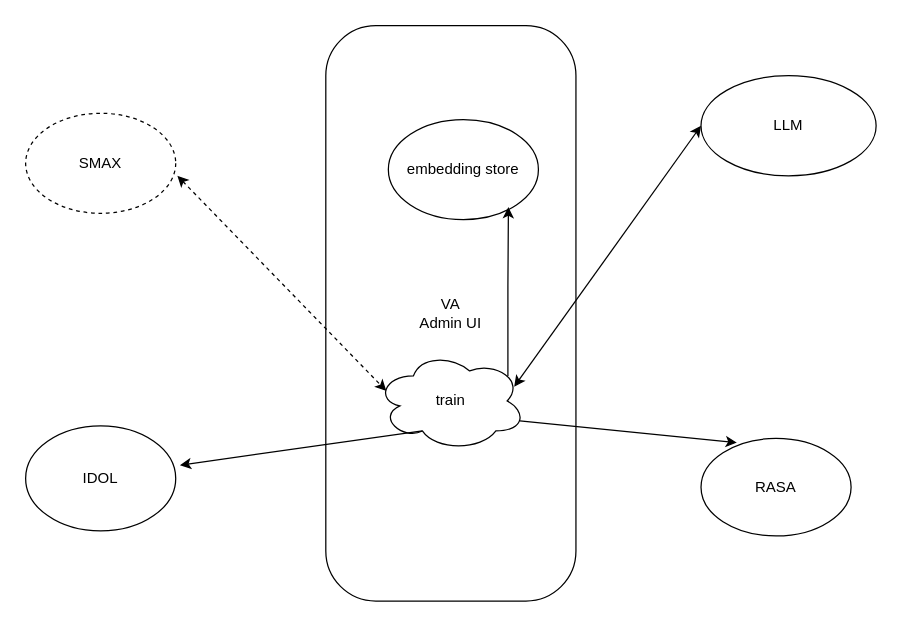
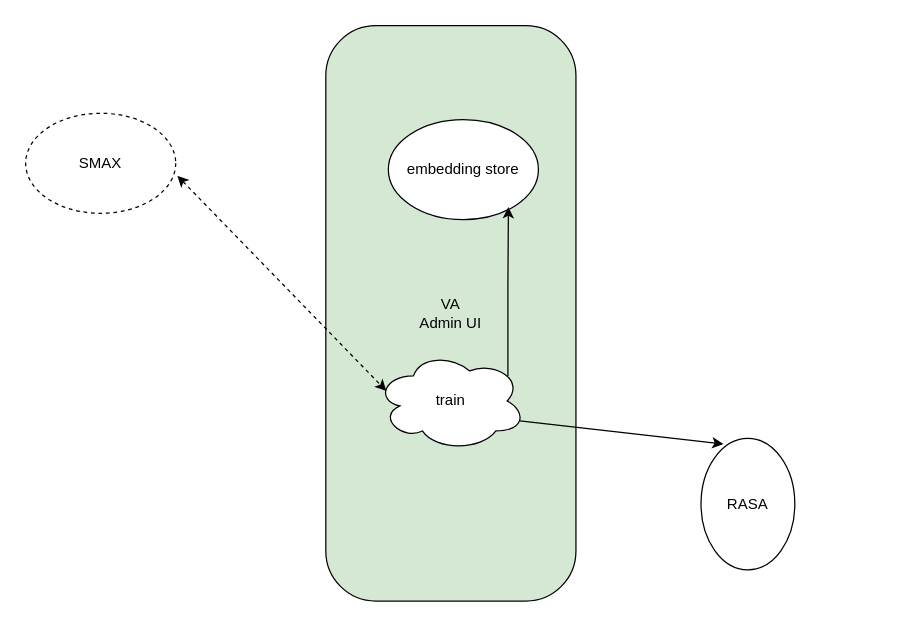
node "LLM": removed
edge "LLM" -- "train": removed
node "VA Admin UI": fillcolor #ffffff -> #d5e8d4
edge "train" -> "IDOL": removed
node "IDOL": removed
node "RASA": size 150x98 -> 94x131
